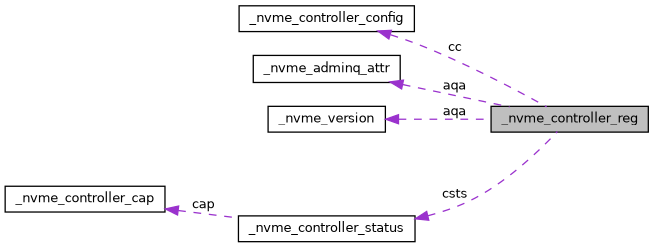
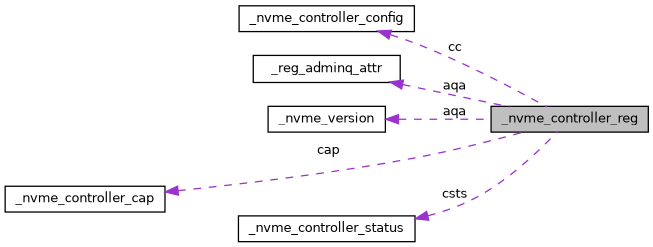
node "_nvme_adminq_attr": label "_nvme_adminq_attr" -> "_reg_adminq_attr"
edge "_nvme_controller_status" -> "_nvme_controller_cap": now "_nvme_controller_reg" -> "_nvme_controller_cap"
